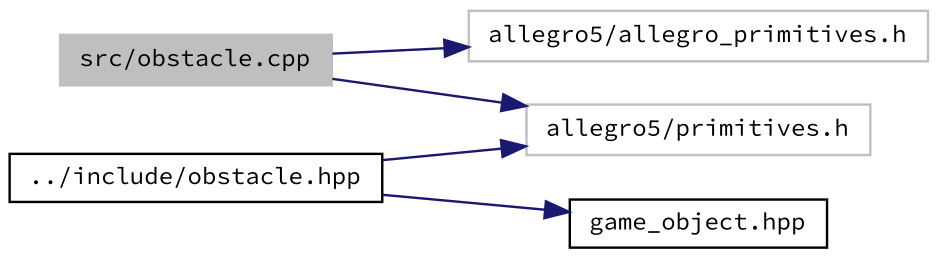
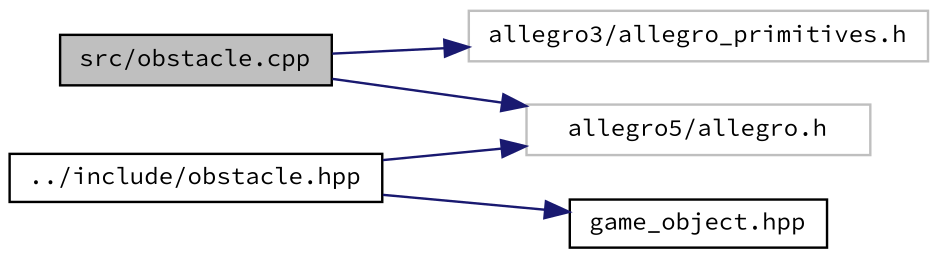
node "allegro5/allegro_primitives.h": label "allegro5/allegro_primitives.h" -> "allegro3/allegro_primitives.h"
node "src/obstacle.cpp": color grey75 -> black
node "allegro5/primitives.h": label "allegro5/primitives.h" -> "allegro5/allegro.h"
